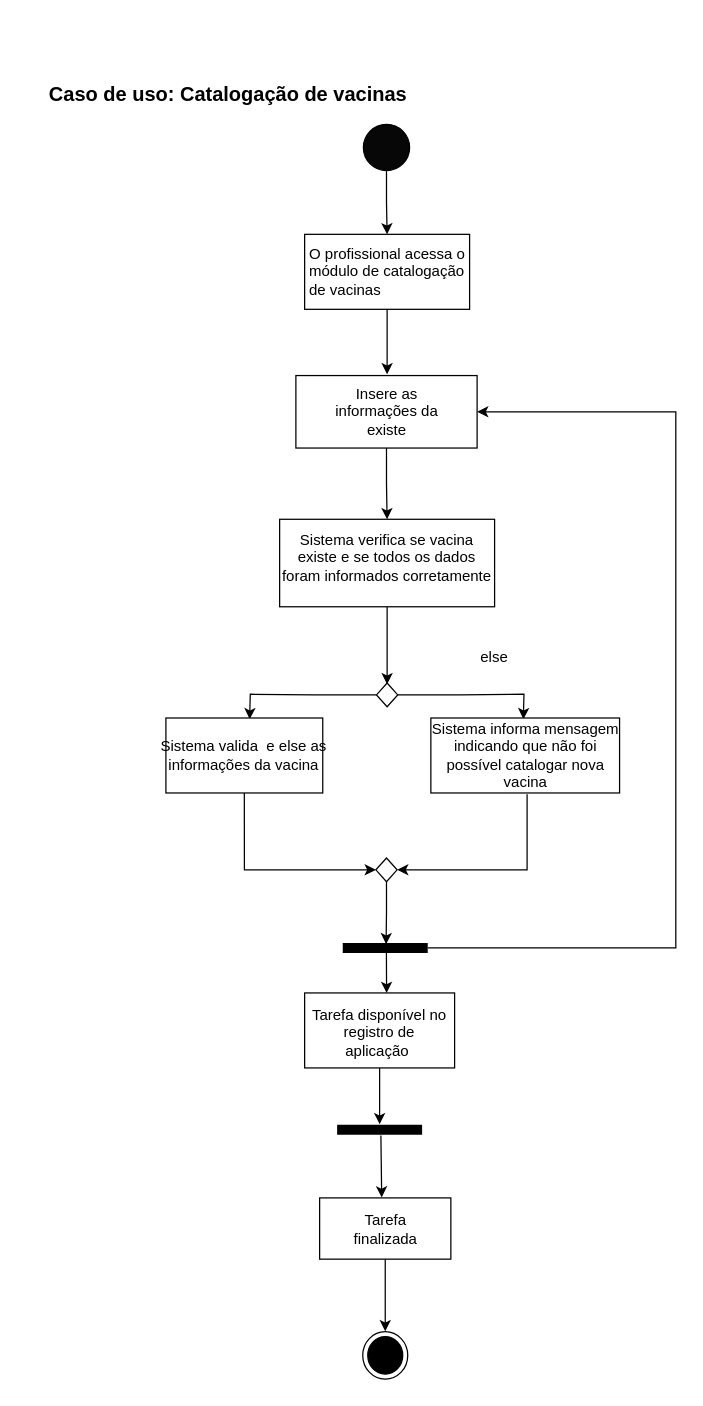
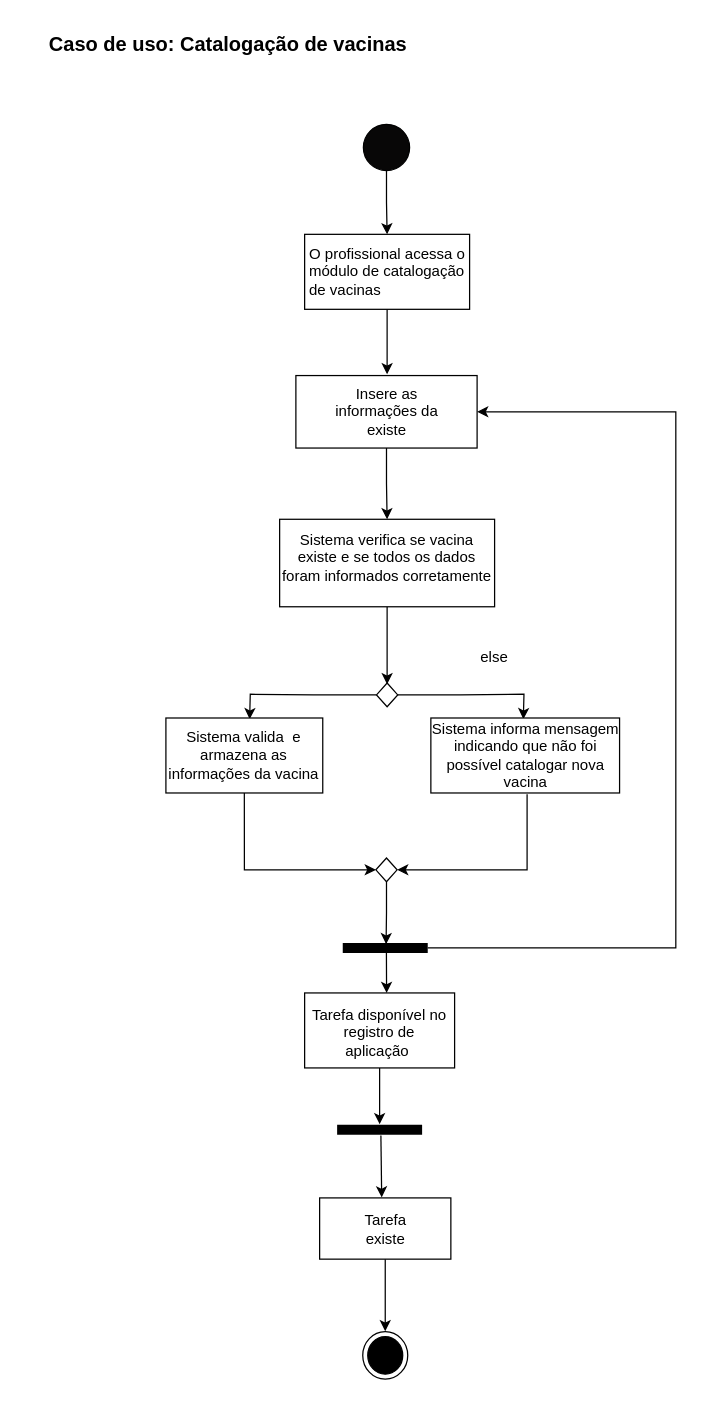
node "Caso de uso: Catalogação de vacinas": moved (228, 94) -> (228, 44)
node "Sistema valida e else as informações da vacina": label "Sistema valida e else as informações da vacina" -> "Sistema valida e armazena as informações da vacina"
node "Tarefa finalizada": label "Tarefa finalizada" -> "Tarefa existe"
